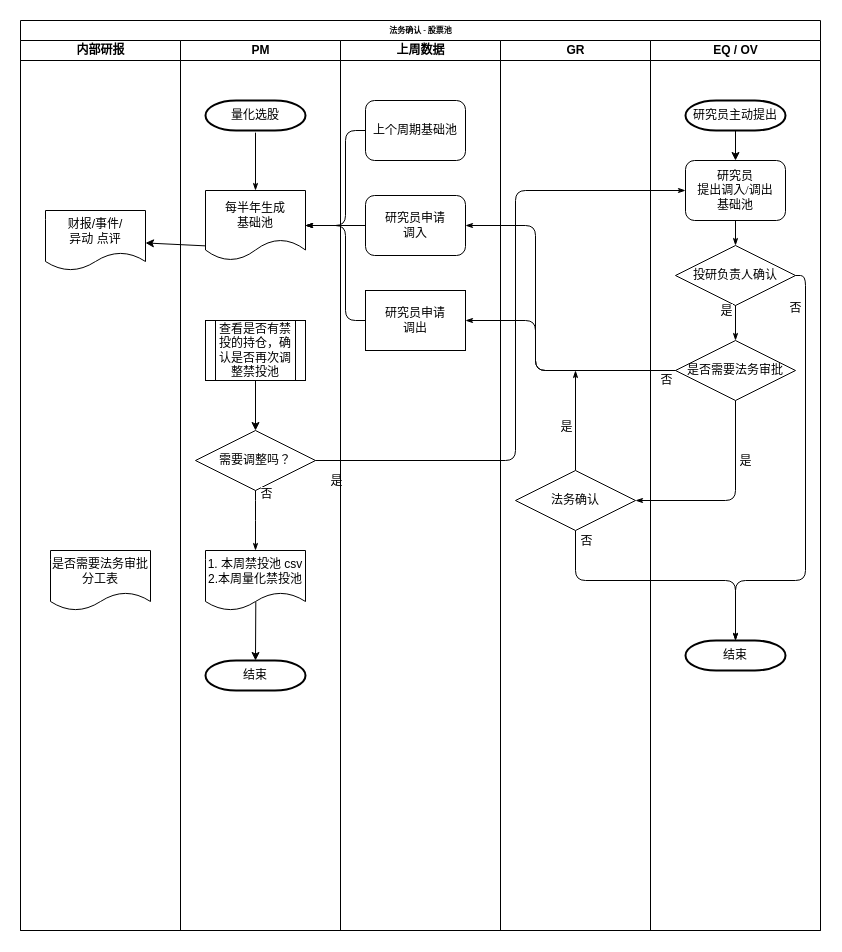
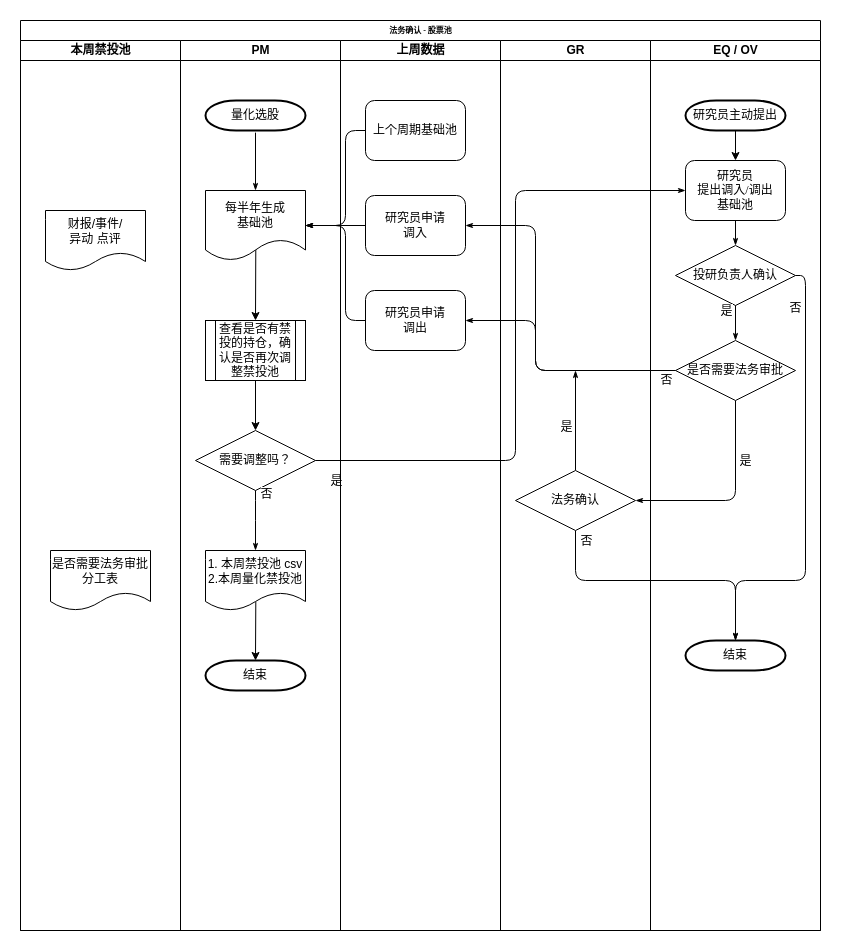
node "内部研报": label "内部研报" -> "本周禁投池"
edge "每半年生成 基础池" -> "财报/事件/ 异动 点评": now "每半年生成 基础池" -> "查看是否有禁投的持仓，确认是否再次调整禁投池"
node "研究员申请 调出": shape rectangle -> rounded rectangle
